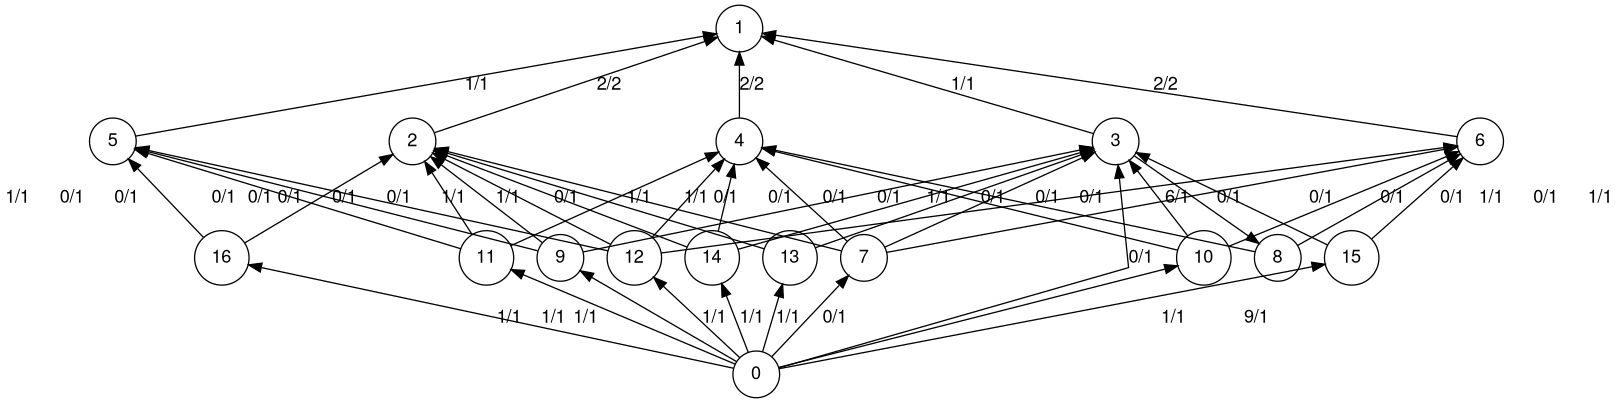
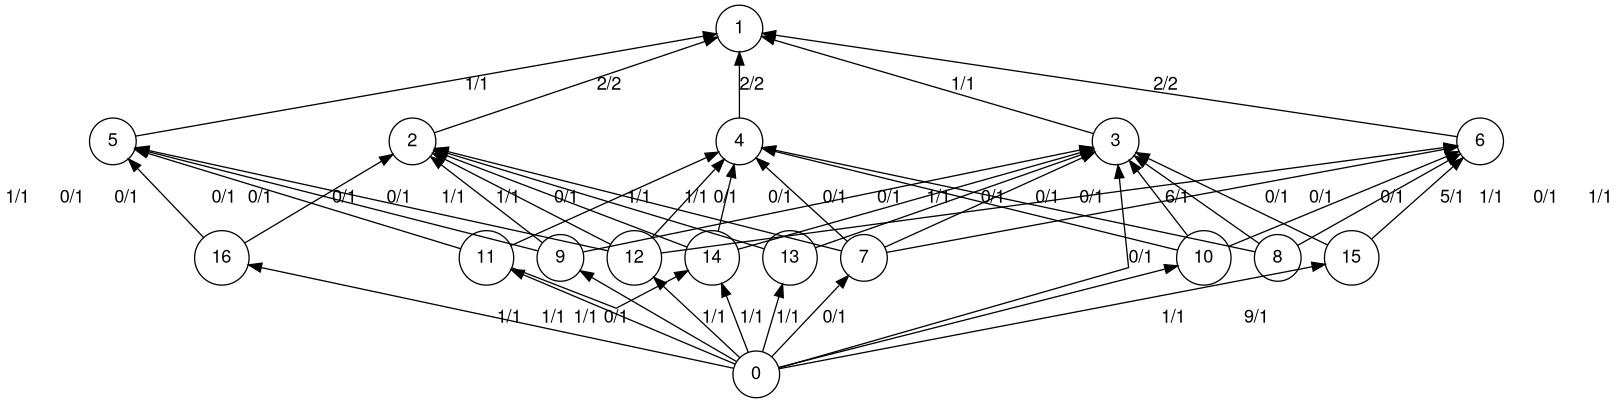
edge "7" -> "6": label "0/1" -> "5/1"
edge "11" -> "2": now "11" -> "14"
edge "3" -> "8": reversed
